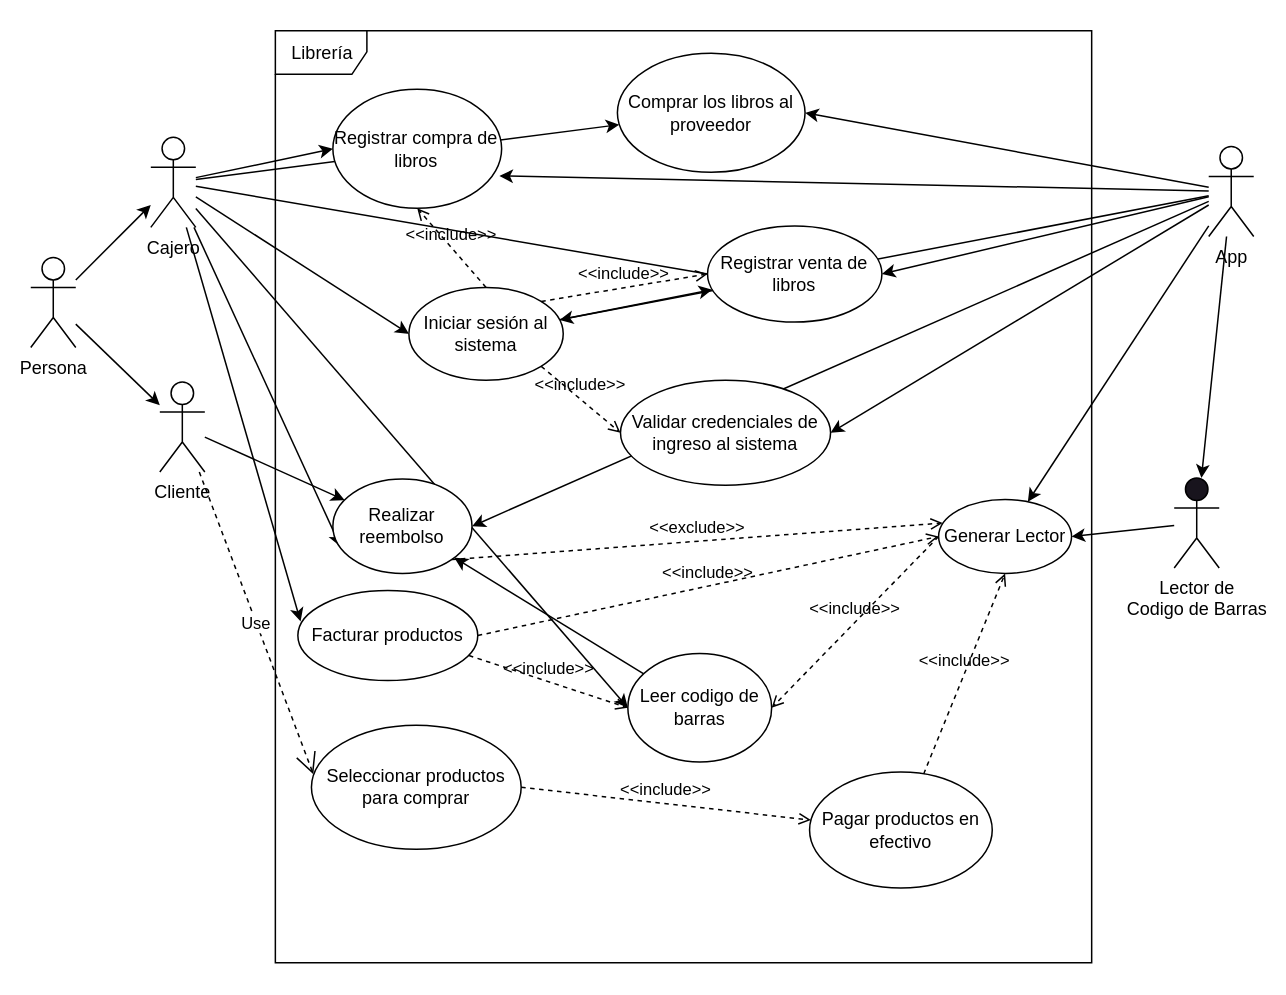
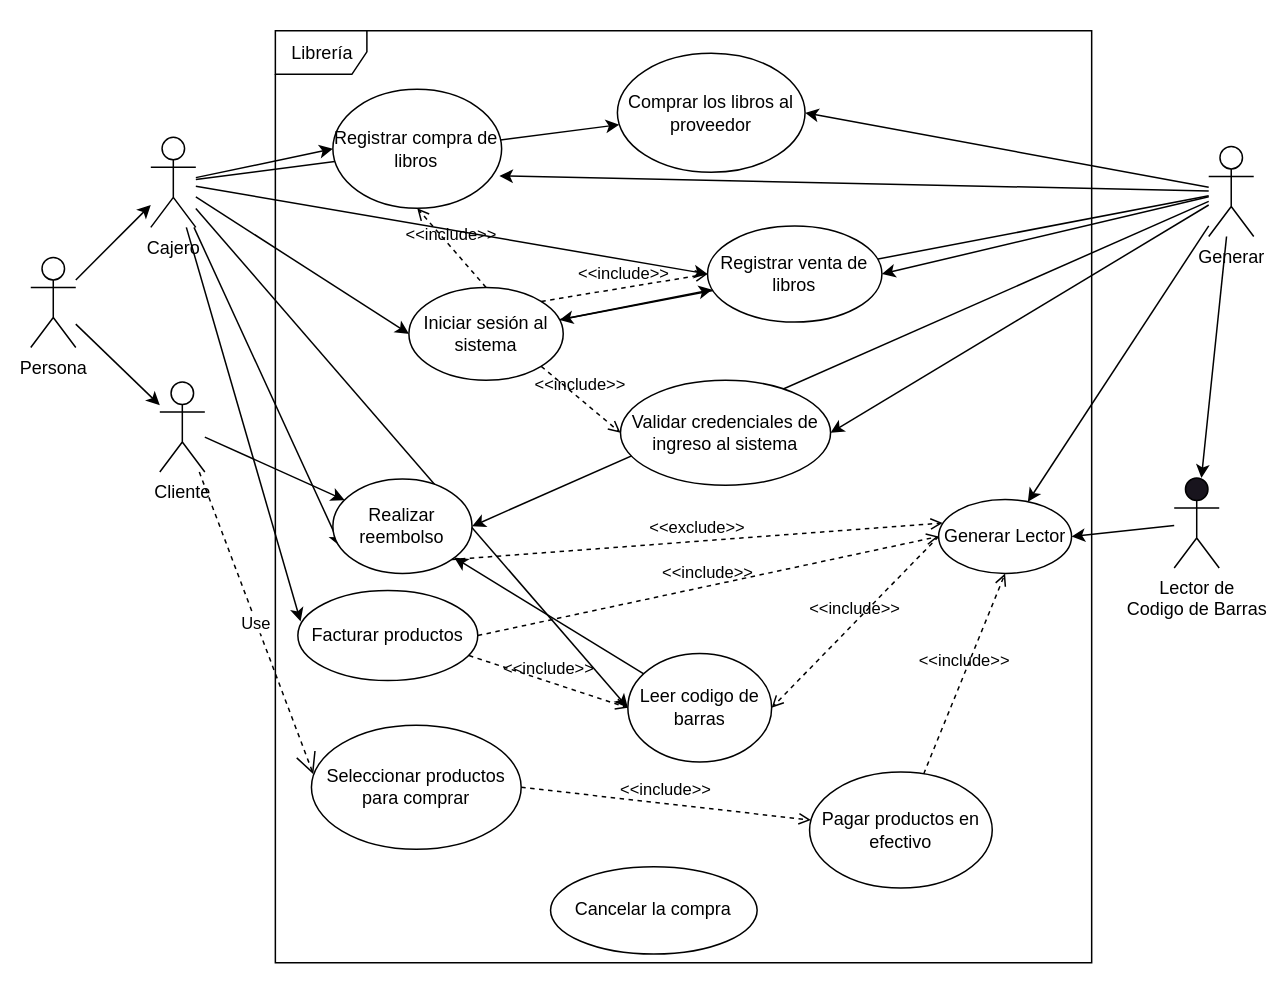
node "App": label "App" -> "Generar"
edge "Cajero" -- "Registrar venta de libros": arrowhead none -> classic
node "Cancelar la compra": added
